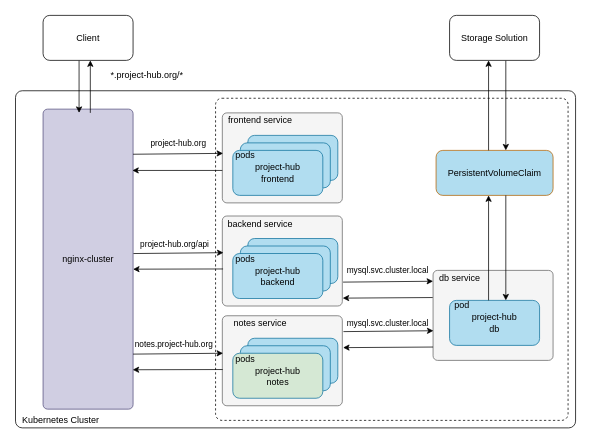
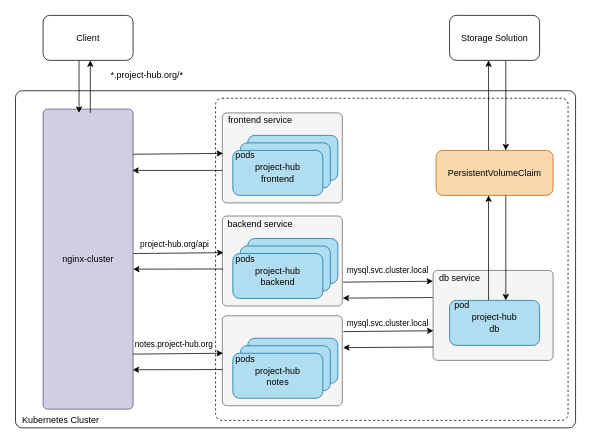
node "project-hub.org": removed
node "PersistentVolumeClaim": fillcolor #b1ddf0 -> #fad7ac
node "notes service": removed
node "project-hub notes": fillcolor #d5e8d4 -> #b1ddf0
